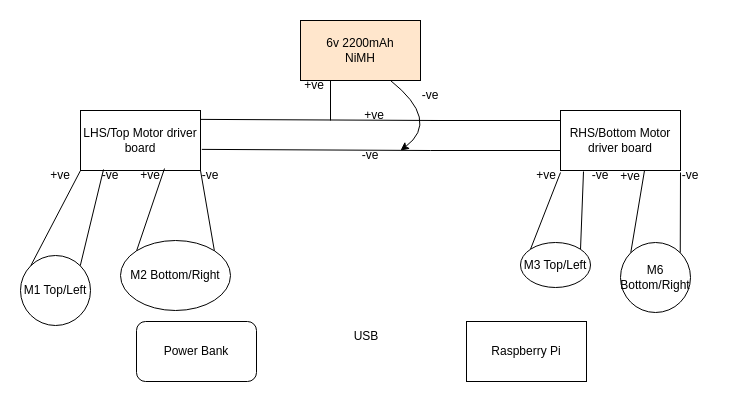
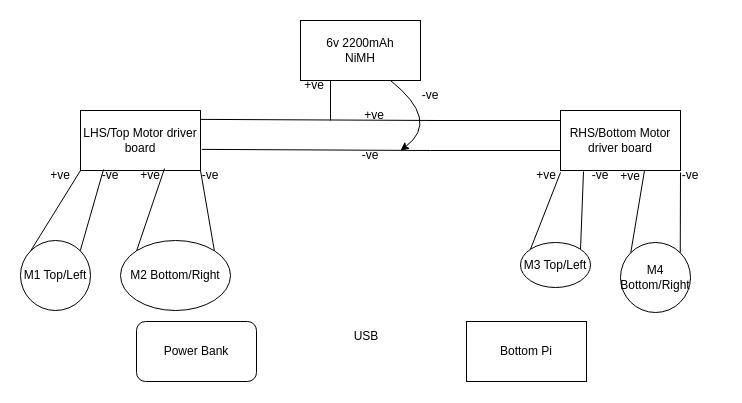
node "6v 2200mAh NiMH": fillcolor #ffe6cc -> #ffffff
node "M6 Bottom/Right": label "M6 Bottom/Right" -> "M4 Bottom/Right"
node "M1 Top/Left": moved (56, 291) -> (56, 276)
node "Raspberry Pi": label "Raspberry Pi" -> "Bottom Pi"
